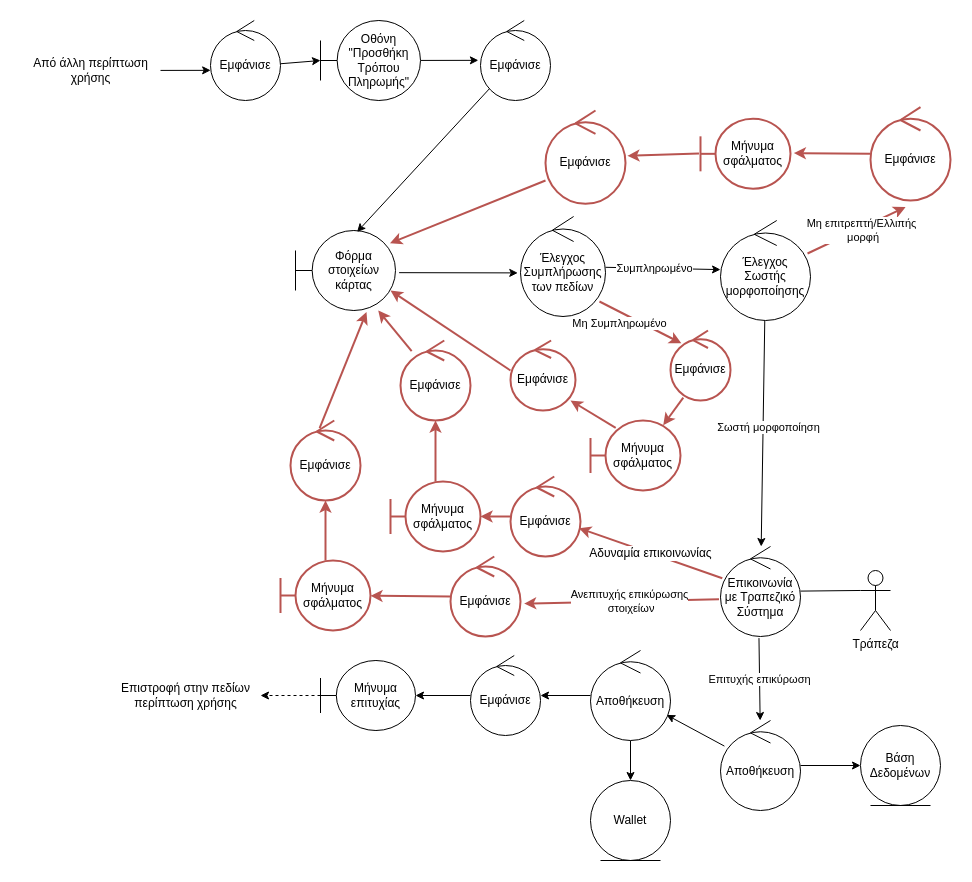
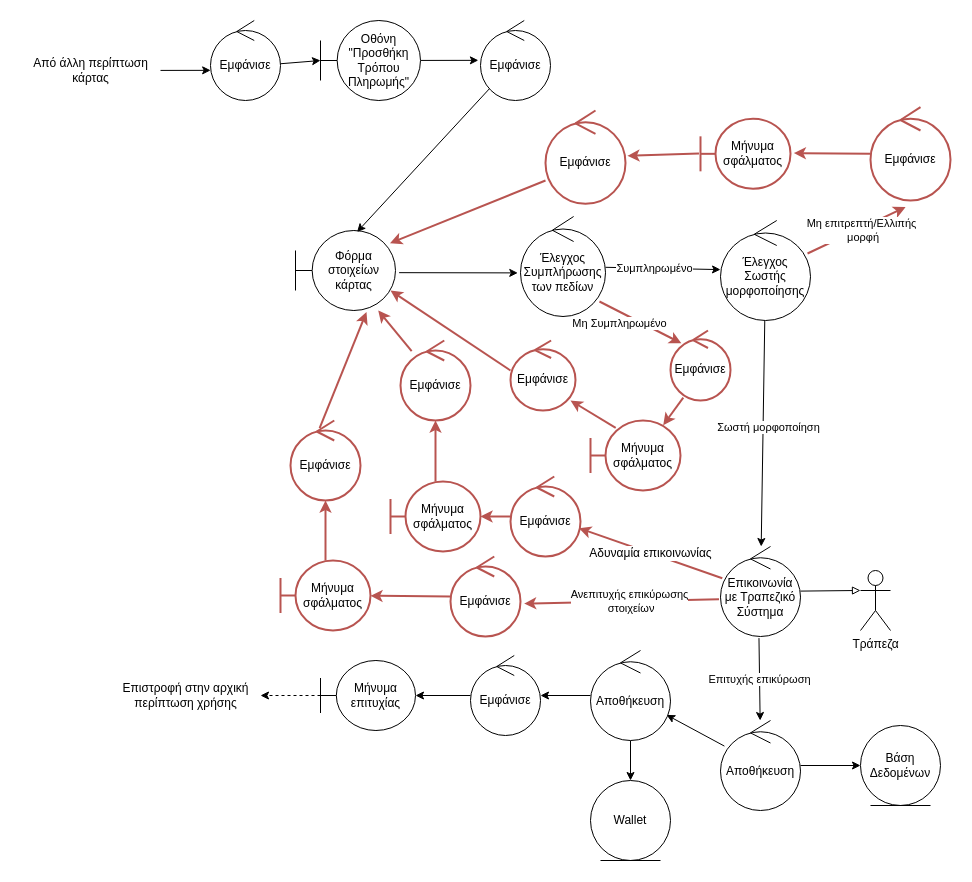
node "Από άλλη περίπτωση χρήσης": label "Από άλλη περίπτωση χρήσης" -> "Από άλλη περίπτωση κάρτας"
edge "Επικοινωνία με Τραπεζικό Σύστημα" -- "Τράπεζα": arrowhead none -> block
node "Επιστροφή στην πεδίων περίπτωση χρήσης": label "Επιστροφή στην πεδίων περίπτωση χρήσης" -> "Επιστροφή στην αρχική περίπτωση χρήσης"
